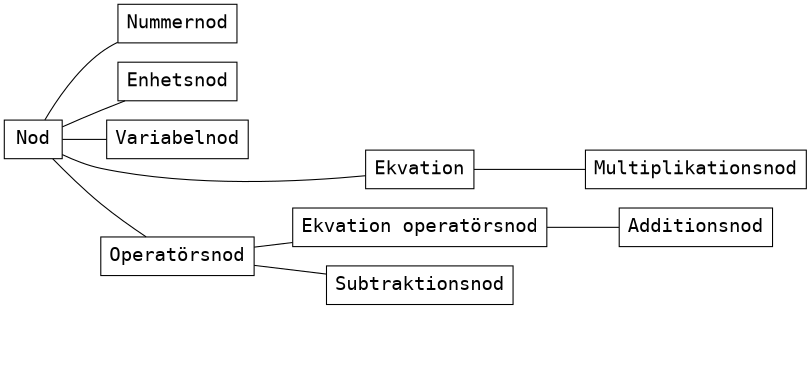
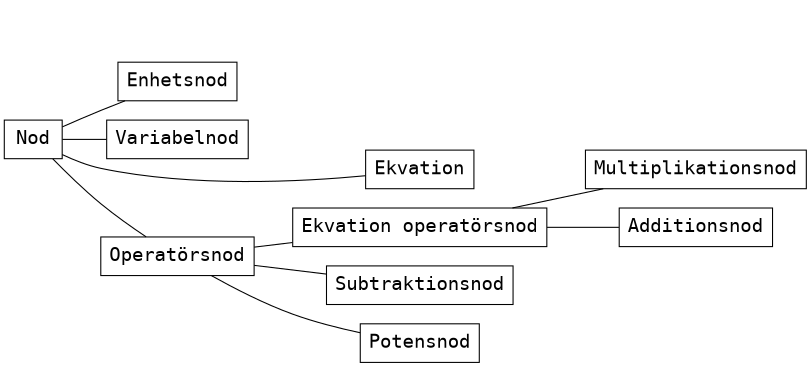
node "Nummernod": removed
edge "Ekvation" -- "Multiplikationsnod": now "Ekvation operatörsnod" -- "Multiplikationsnod"
node "Potensnod": added
